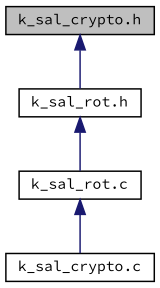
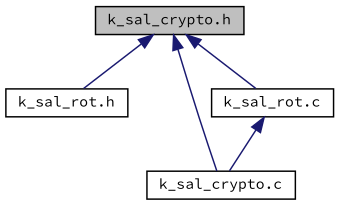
edge "k_sal_crypto.c" -> "k_sal_crypto.h": added
edge "k_sal_rot.c" -> "k_sal_rot.h": now "k_sal_rot.c" -> "k_sal_crypto.h"
